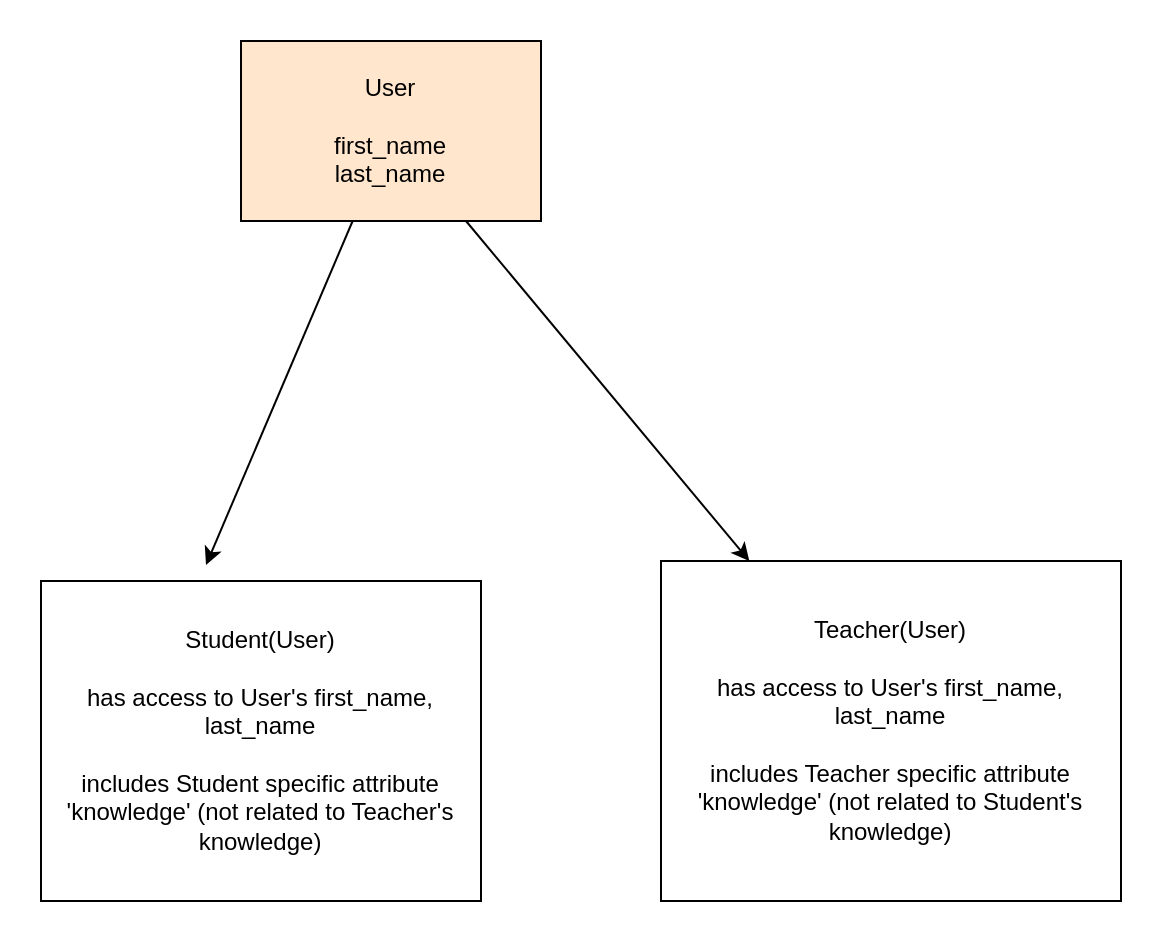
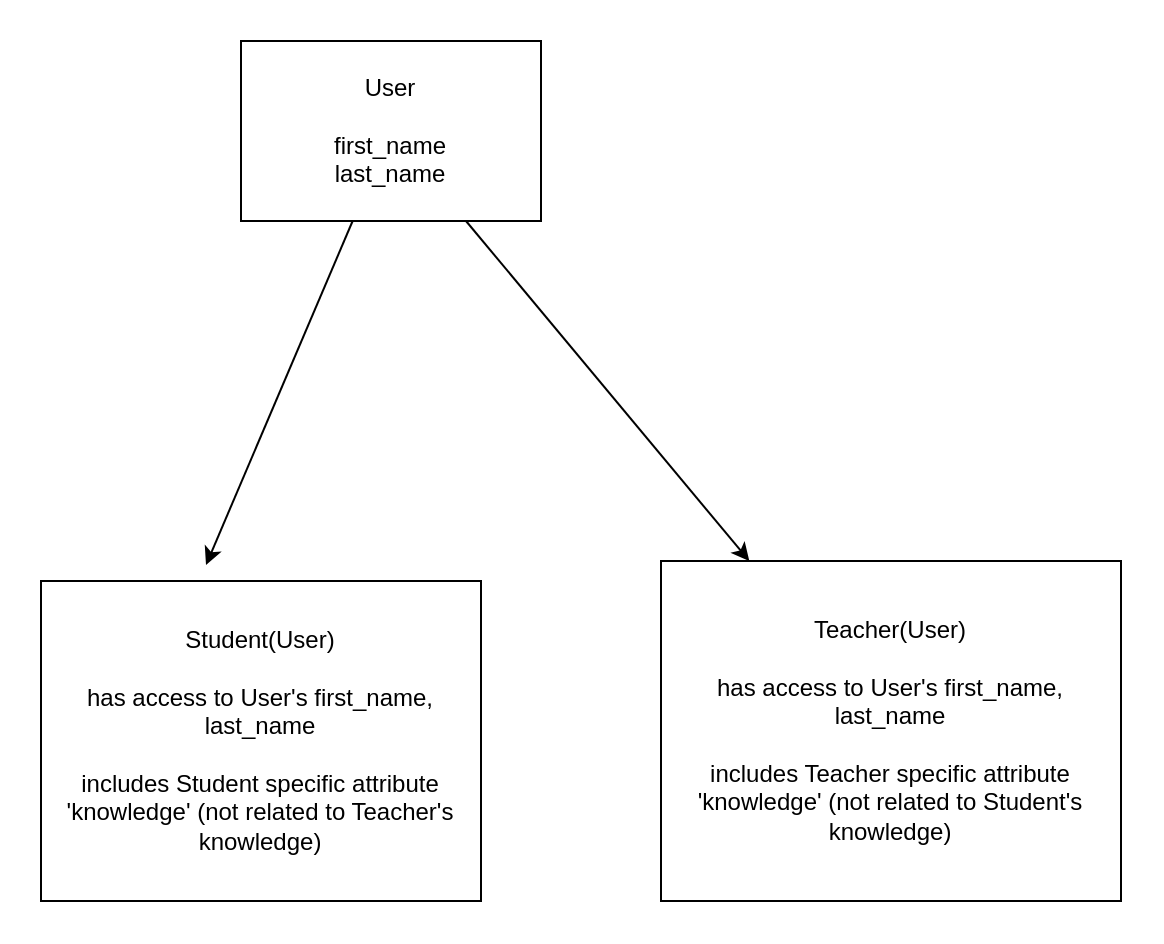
node "User first_name last_name": fillcolor #ffe6cc -> #ffffff
